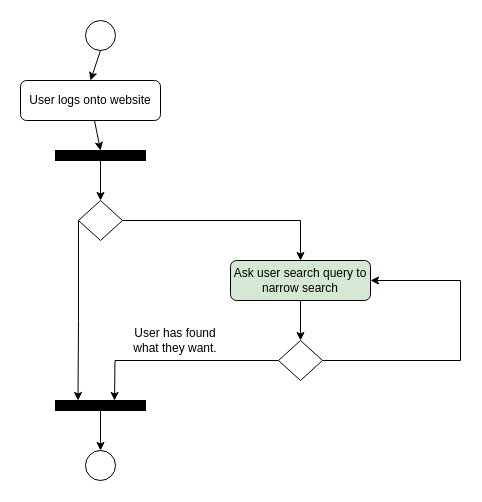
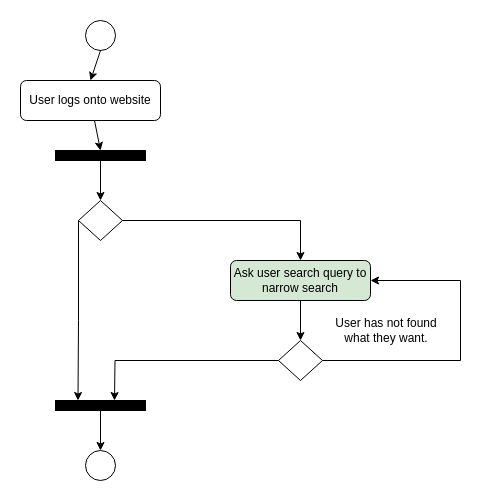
node "User has not found what they want.": added
node "User has found what they want.": removed
